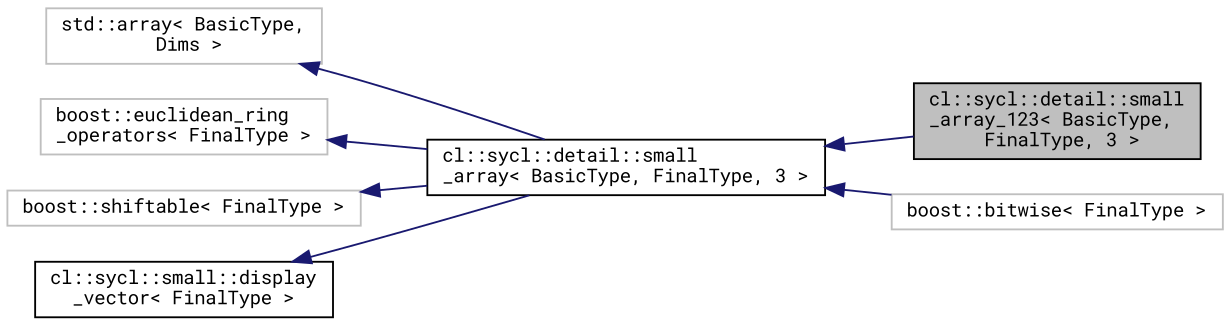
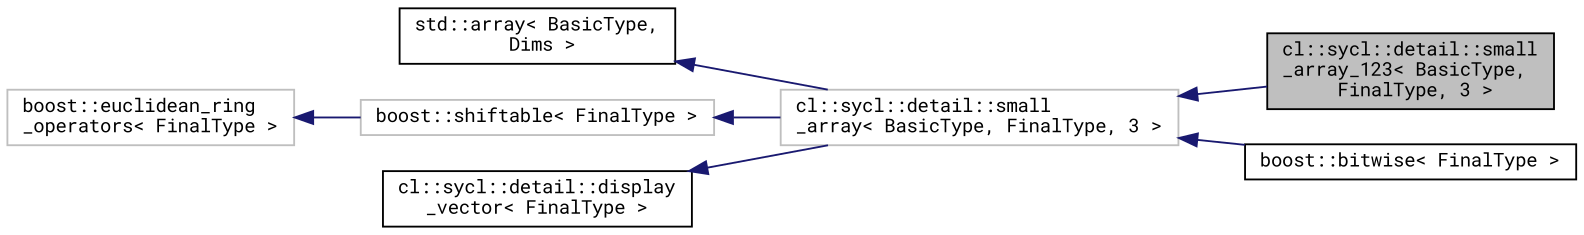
node "std::array< BasicType, Dims >": color grey75 -> black
edge "cl::sycl::detail::small _array< BasicType, FinalType, 3 >" -> "boost::euclidean_ring _operators< FinalType >": now "boost::shiftable< FinalType >" -> "boost::euclidean_ring _operators< FinalType >"
node "cl::sycl::detail::small _array< BasicType, FinalType, 3 >": color black -> grey75
node "boost::bitwise< FinalType >": color grey75 -> black
node "cl::sycl::small::display _vector< FinalType >": label "cl::sycl::small::display _vector< FinalType >" -> "cl::sycl::detail::display _vector< FinalType >"
